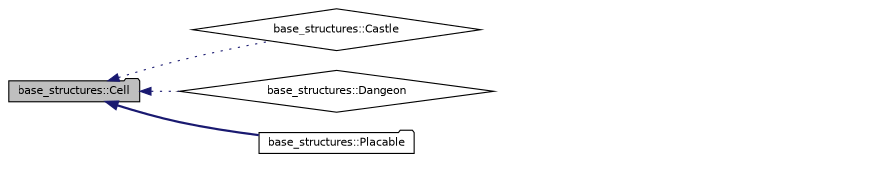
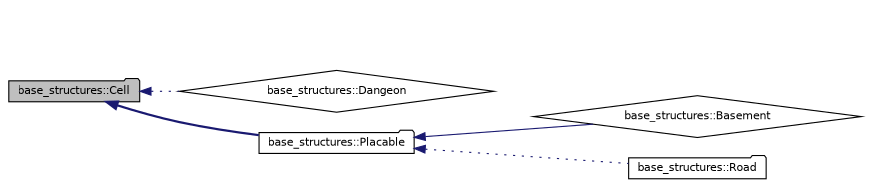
node "base_structures::Castle": removed
node "base_structures::Basement": added
node "base_structures::Road": added
